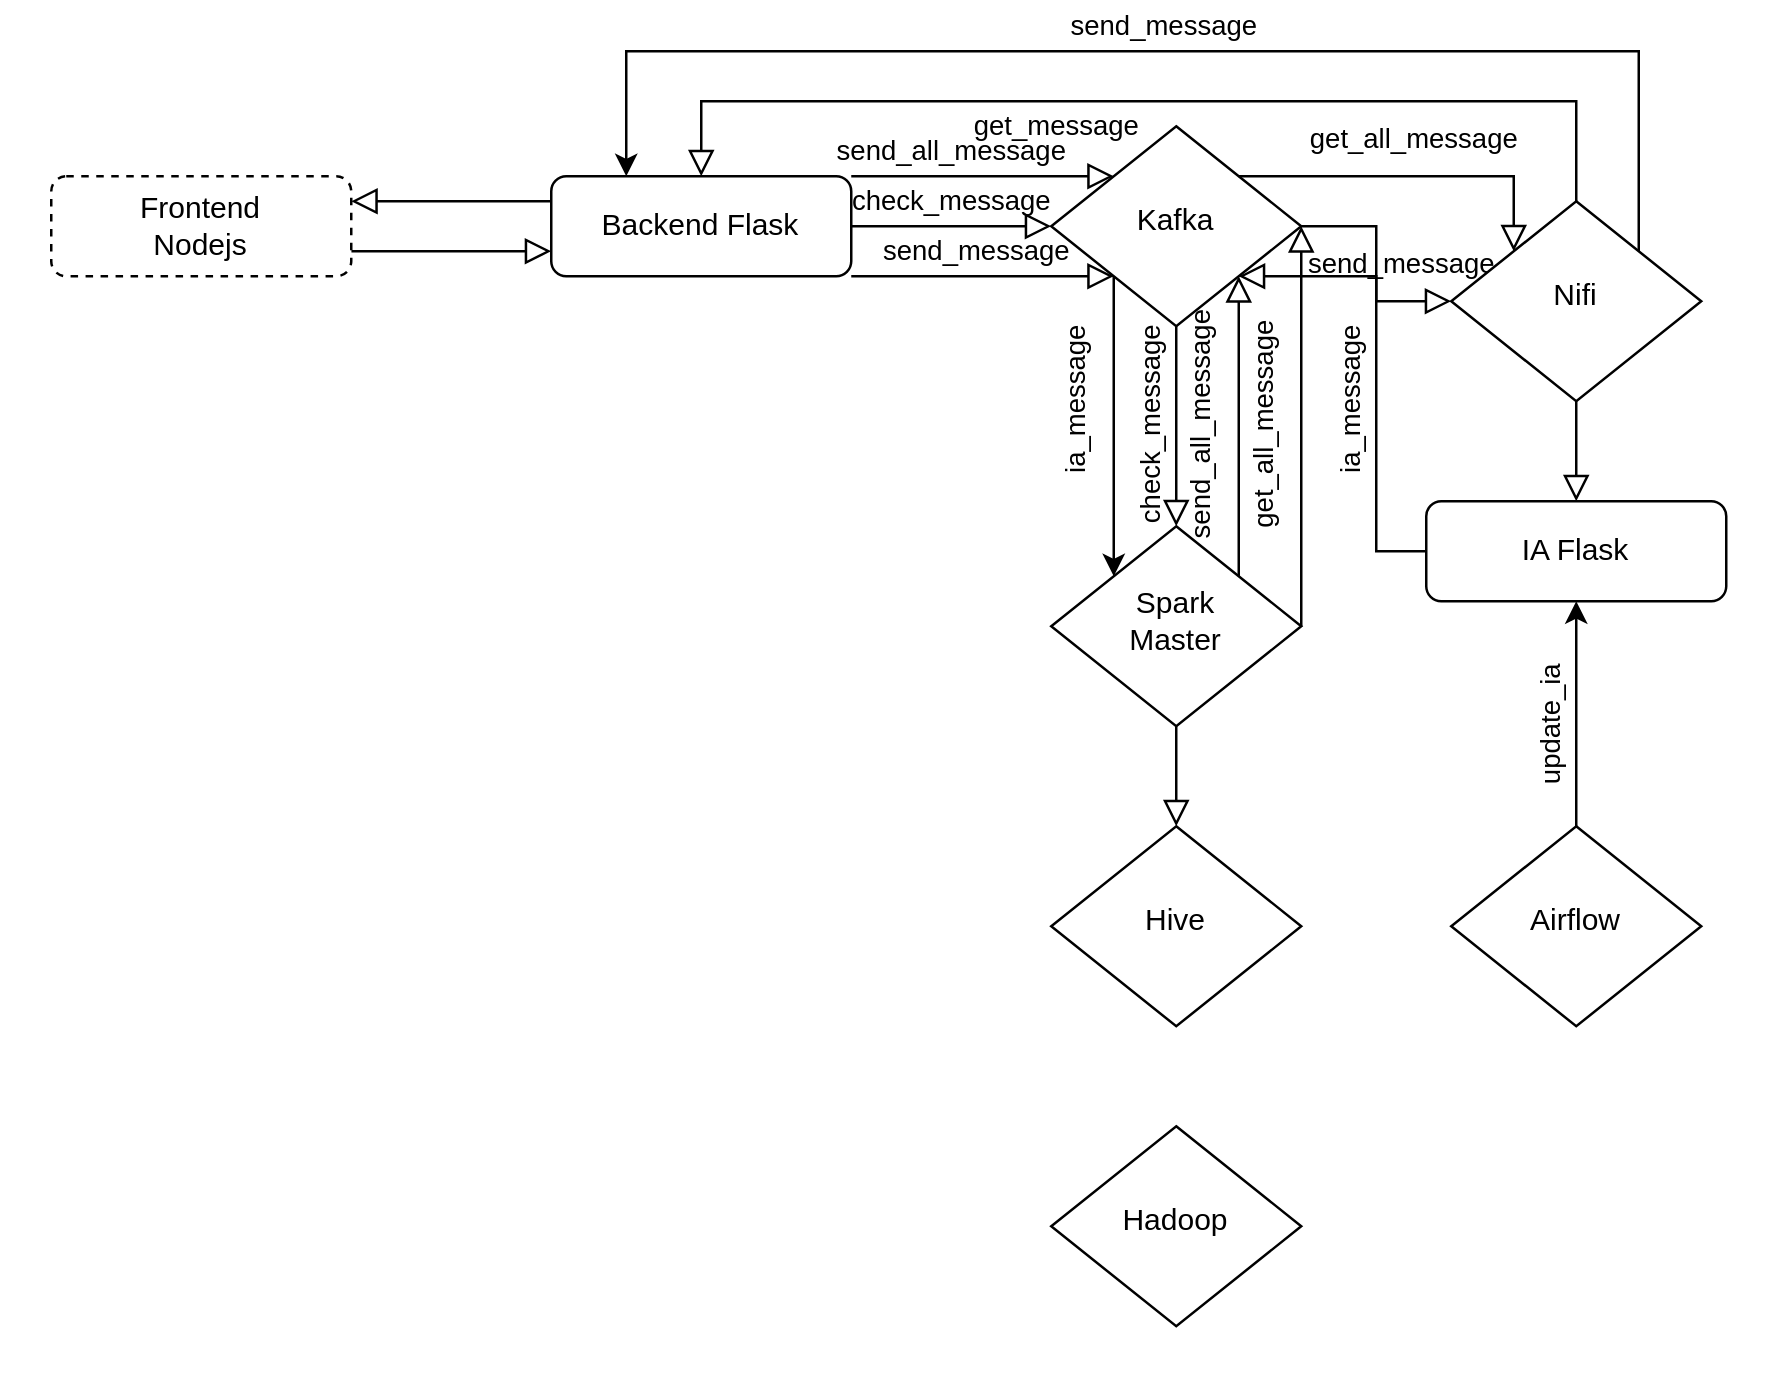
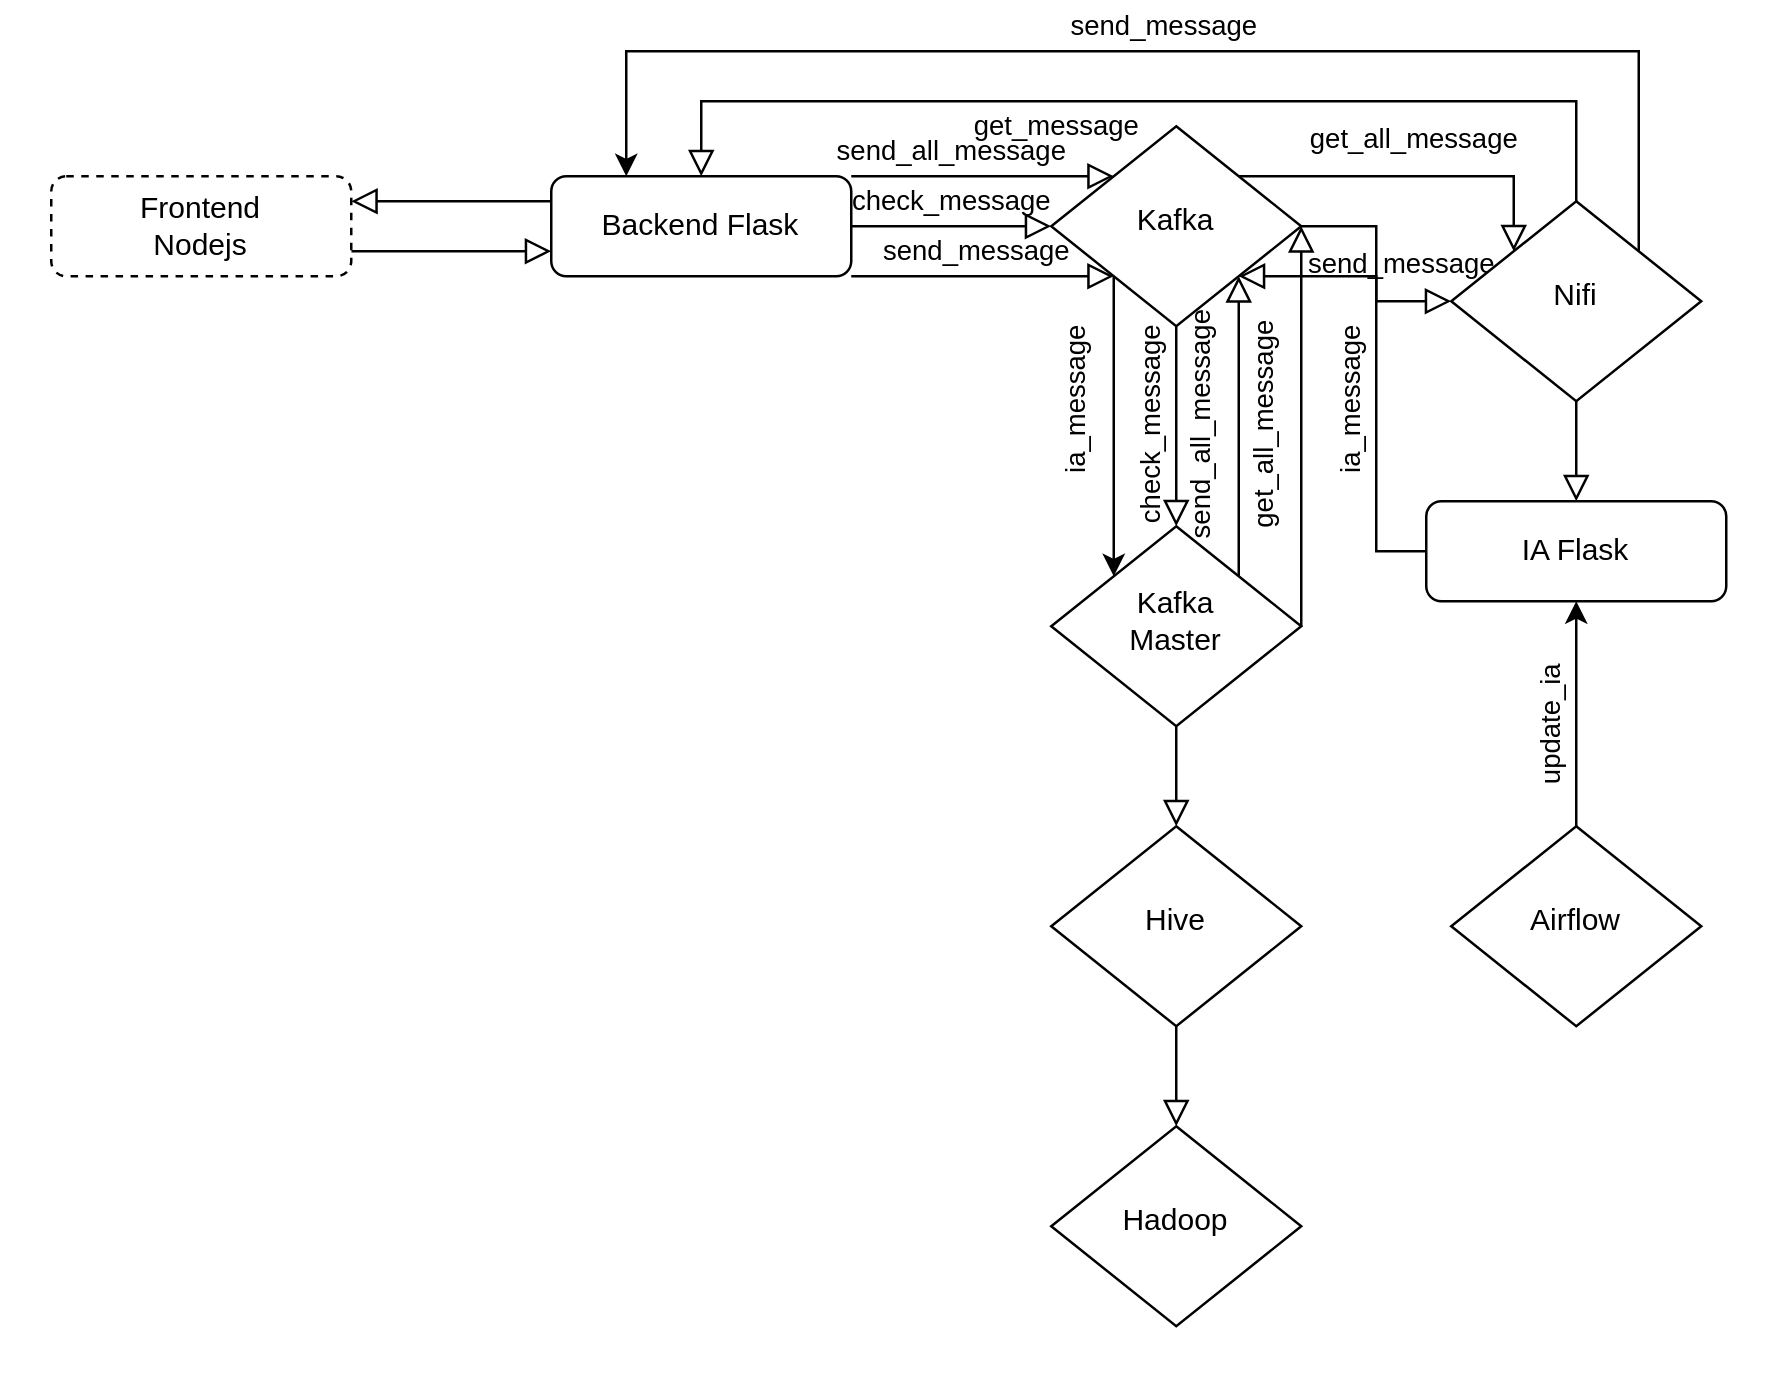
node "Spark Master": label "Spark Master" -> "Kafka Master"
edge "Hive" -> "Hadoop": added
